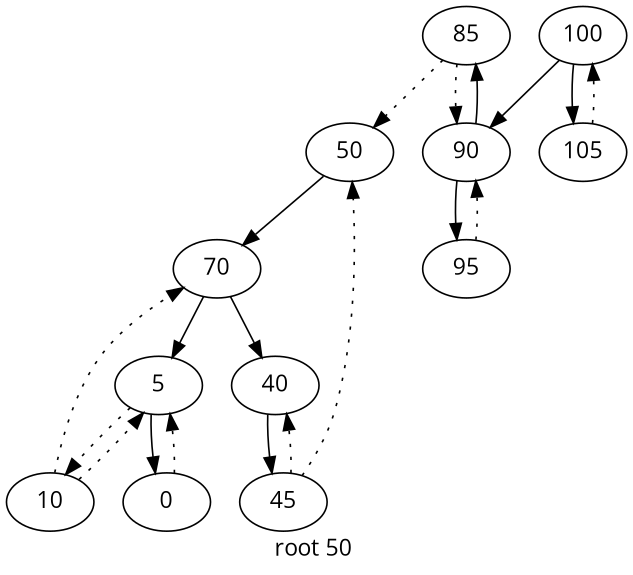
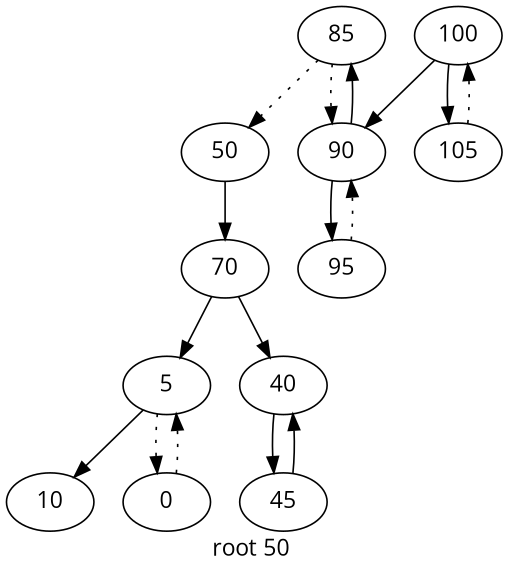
edge "45" -> "50": removed
edge "10" -> "70": removed
edge "5" -> "10": style dotted -> solid
edge "5" -> "0": style solid -> dotted
edge "45" -> "40": style dotted -> solid
edge "10" -> "5": removed
